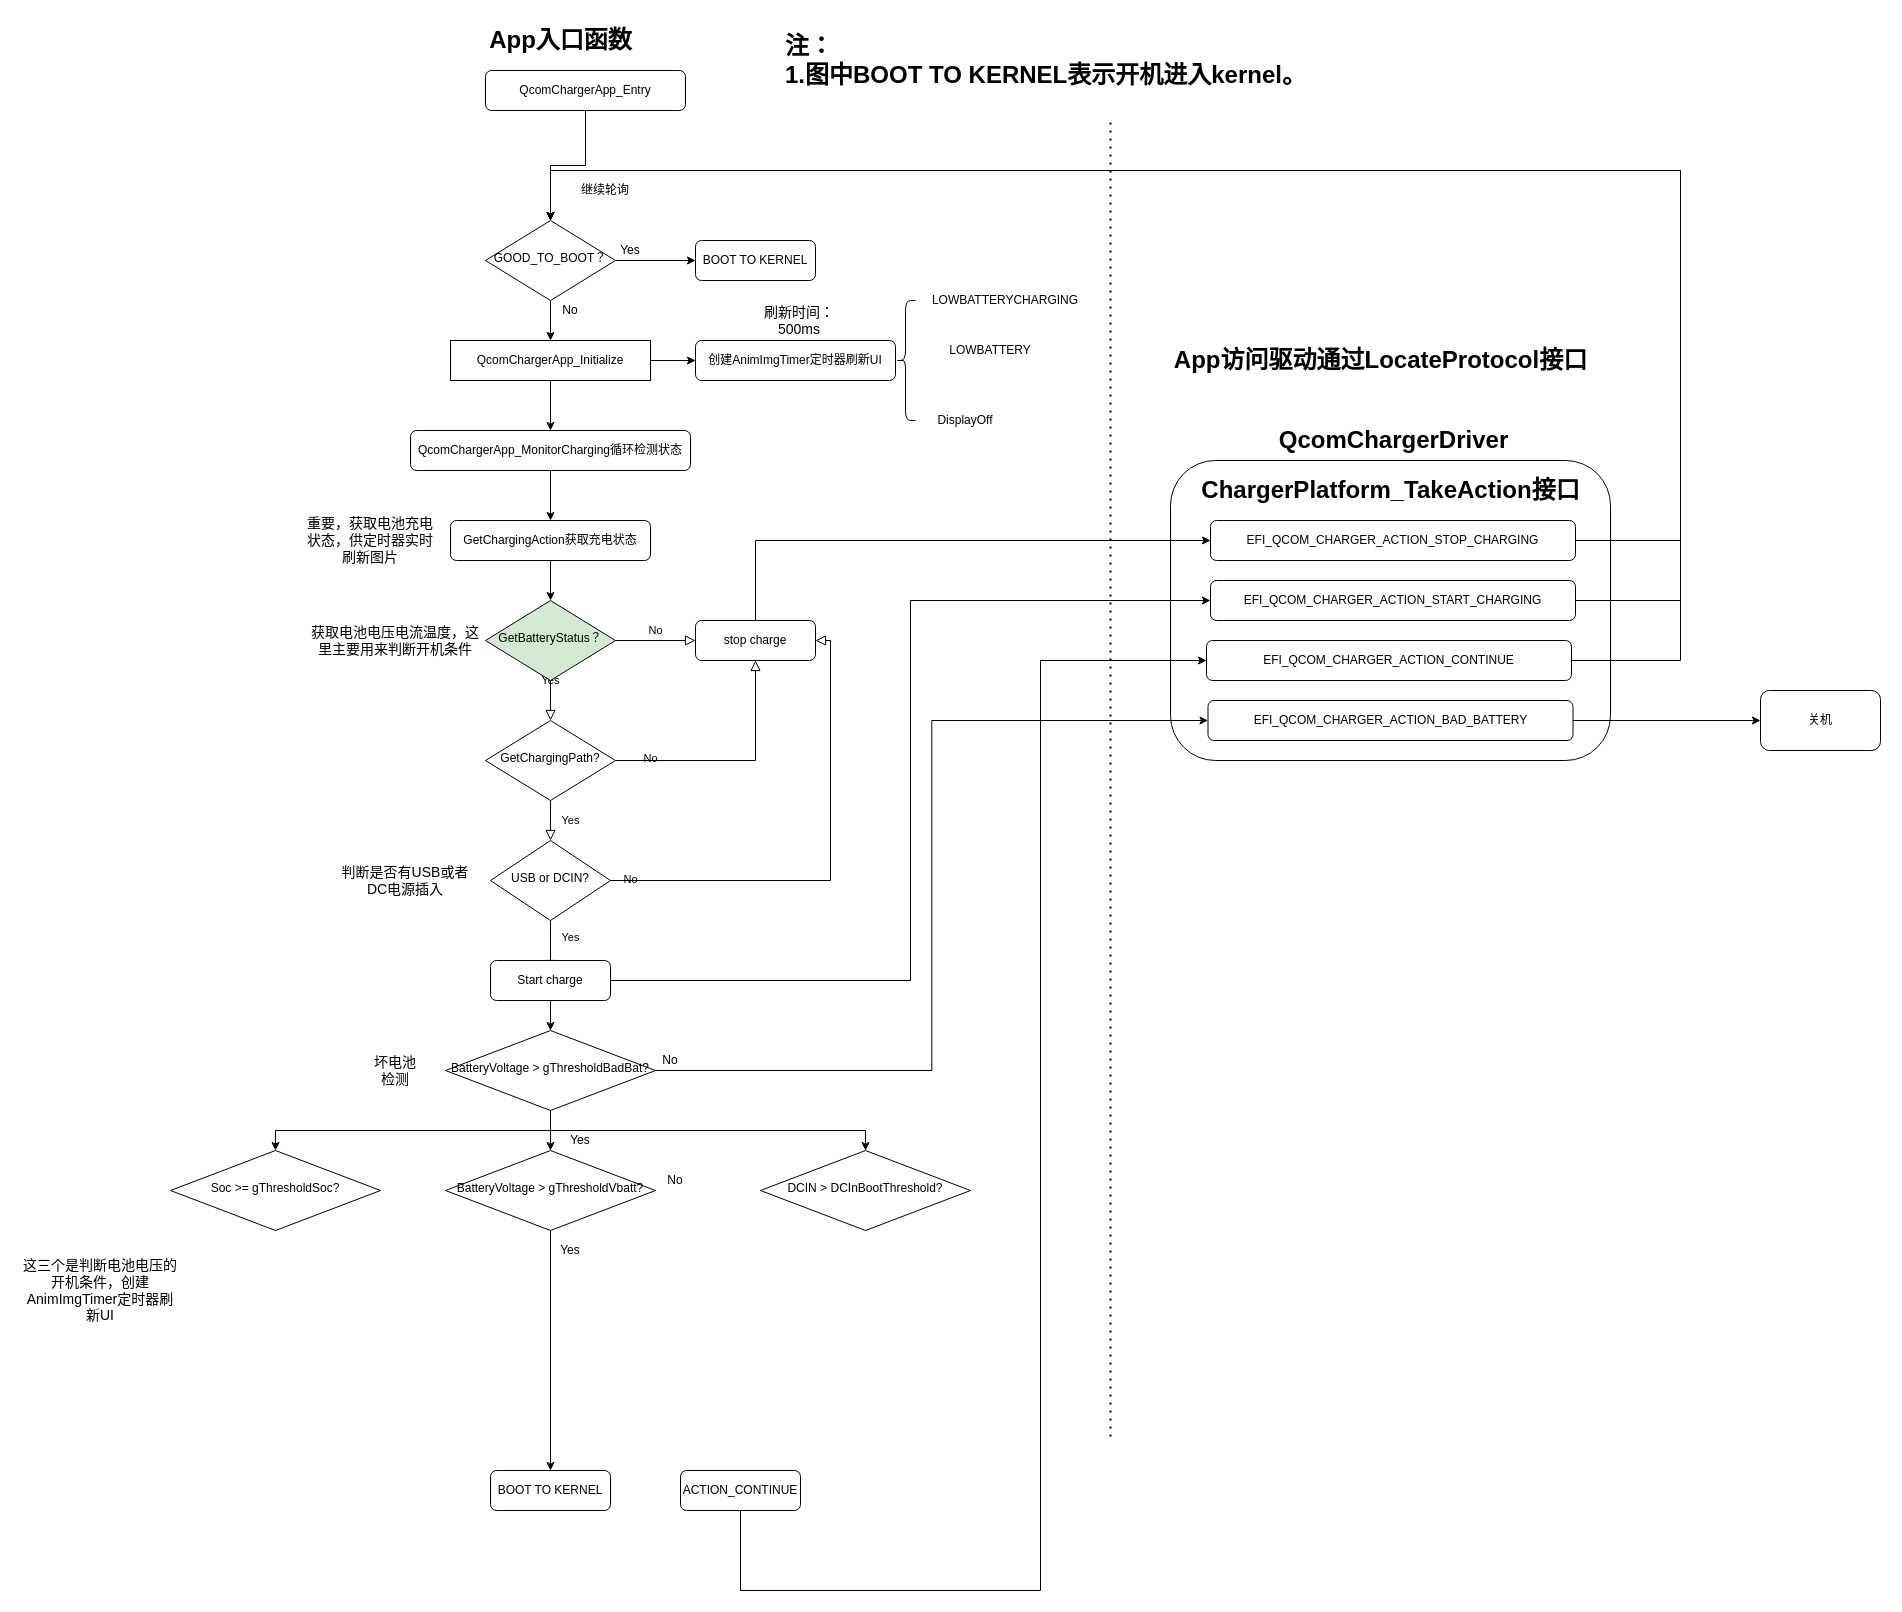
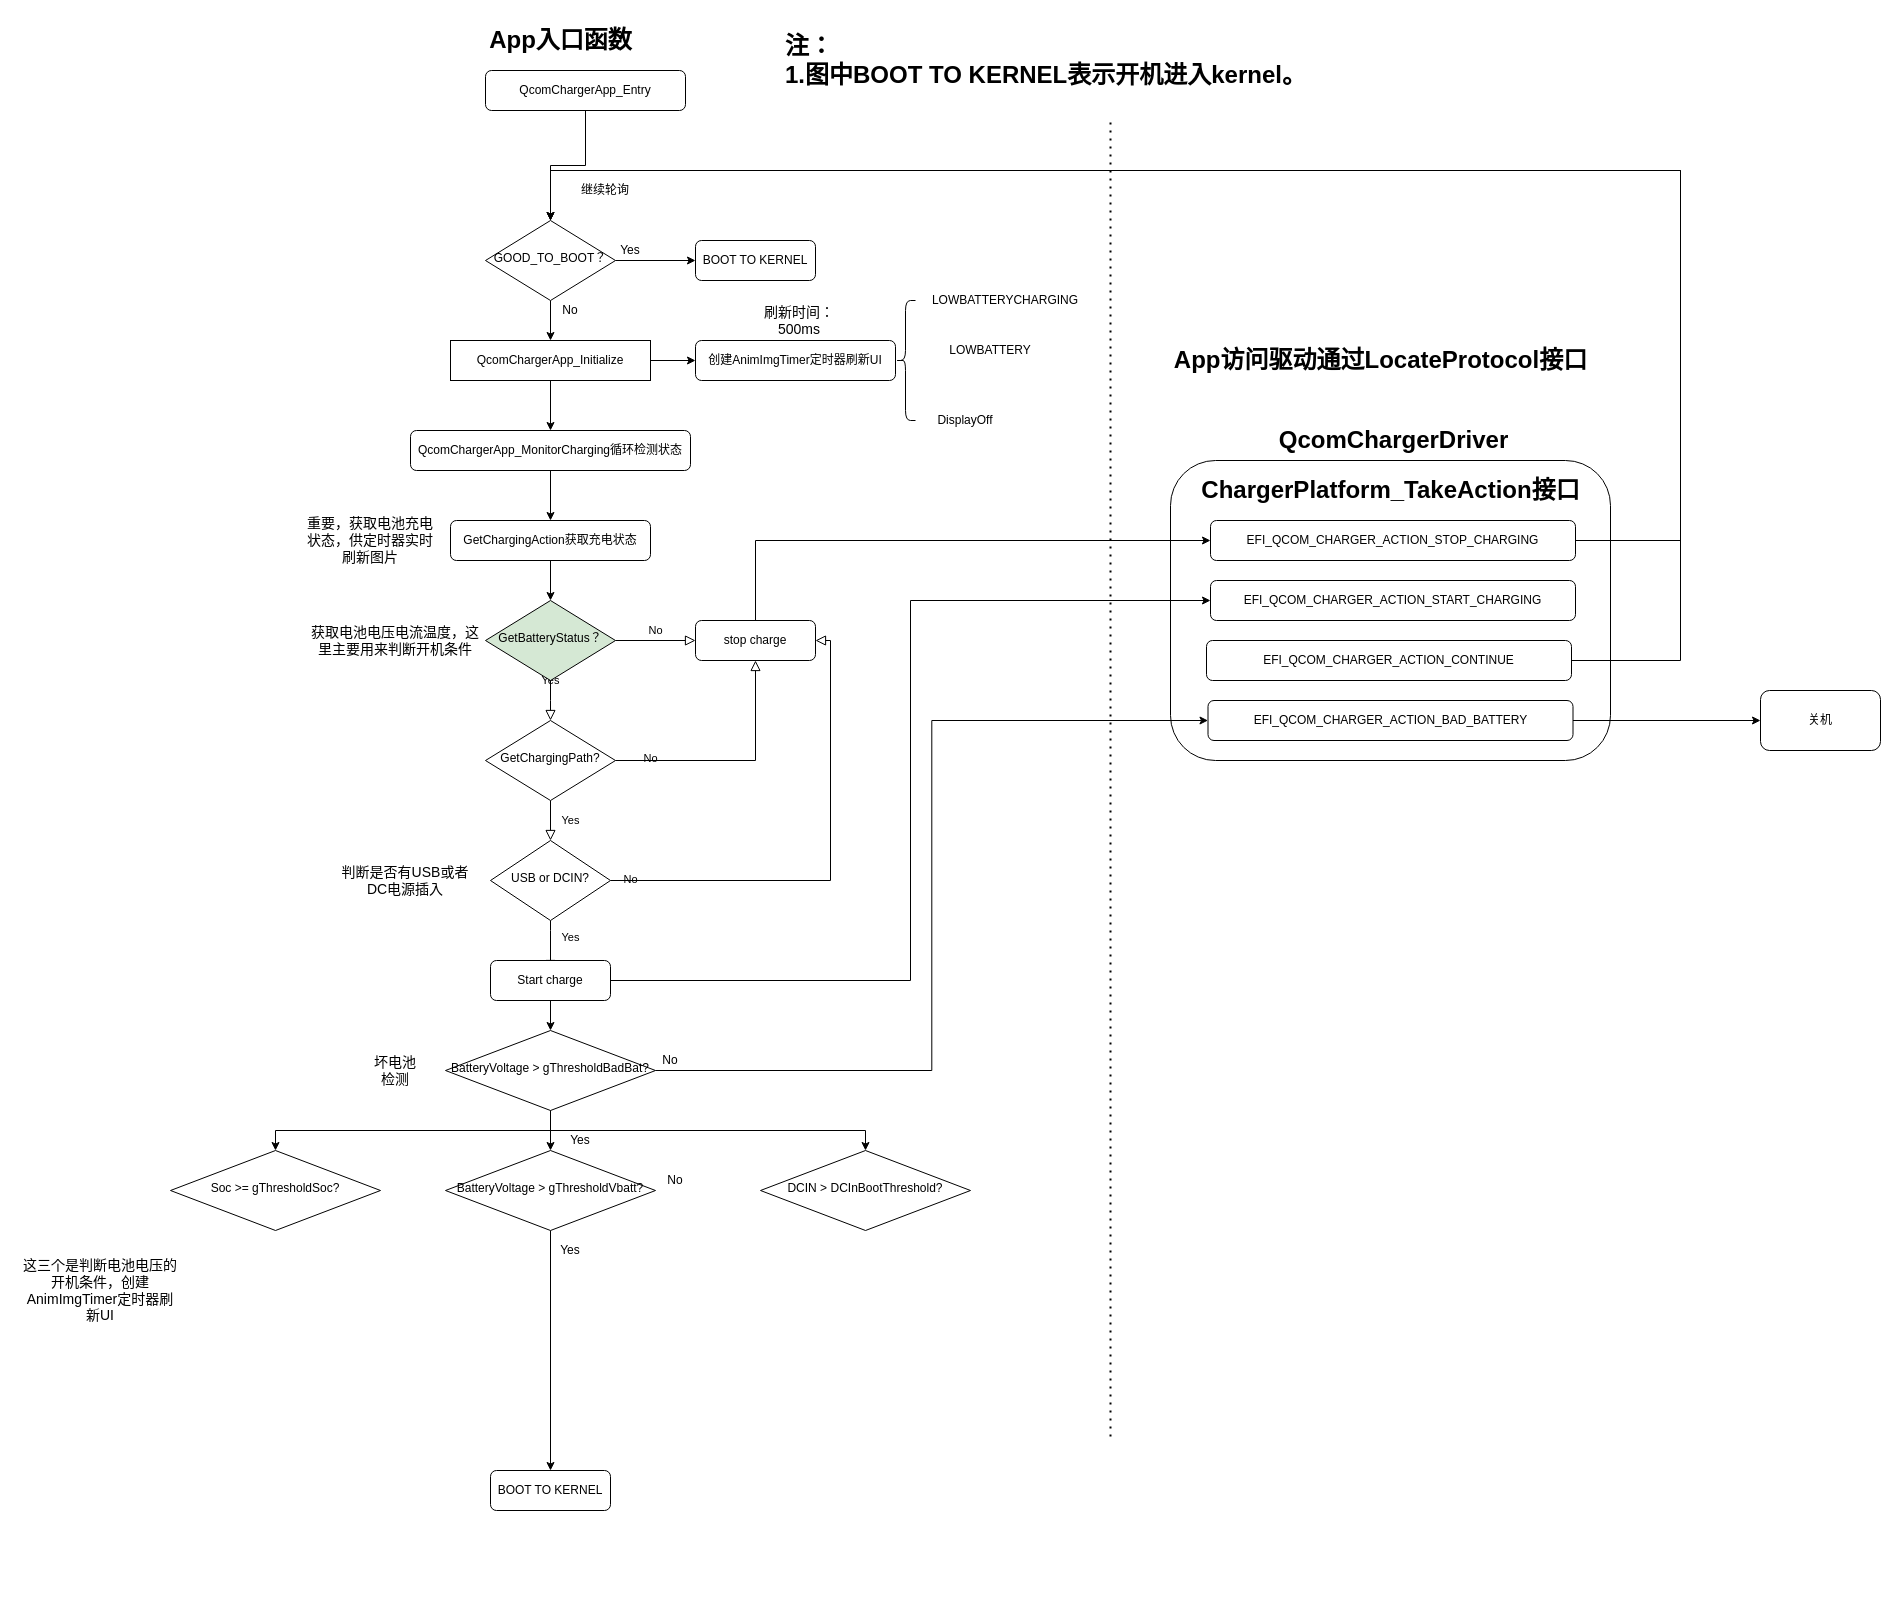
edge "EFI_QCOM_CHARGER_ACTION_START_CHARGING" -> "GOOD_TO_BOOT？": removed
edge "ACTION_CONTINUE" -> "EFI_QCOM_CHARGER_ACTION_CONTINUE": removed
node "ACTION_CONTINUE": removed
